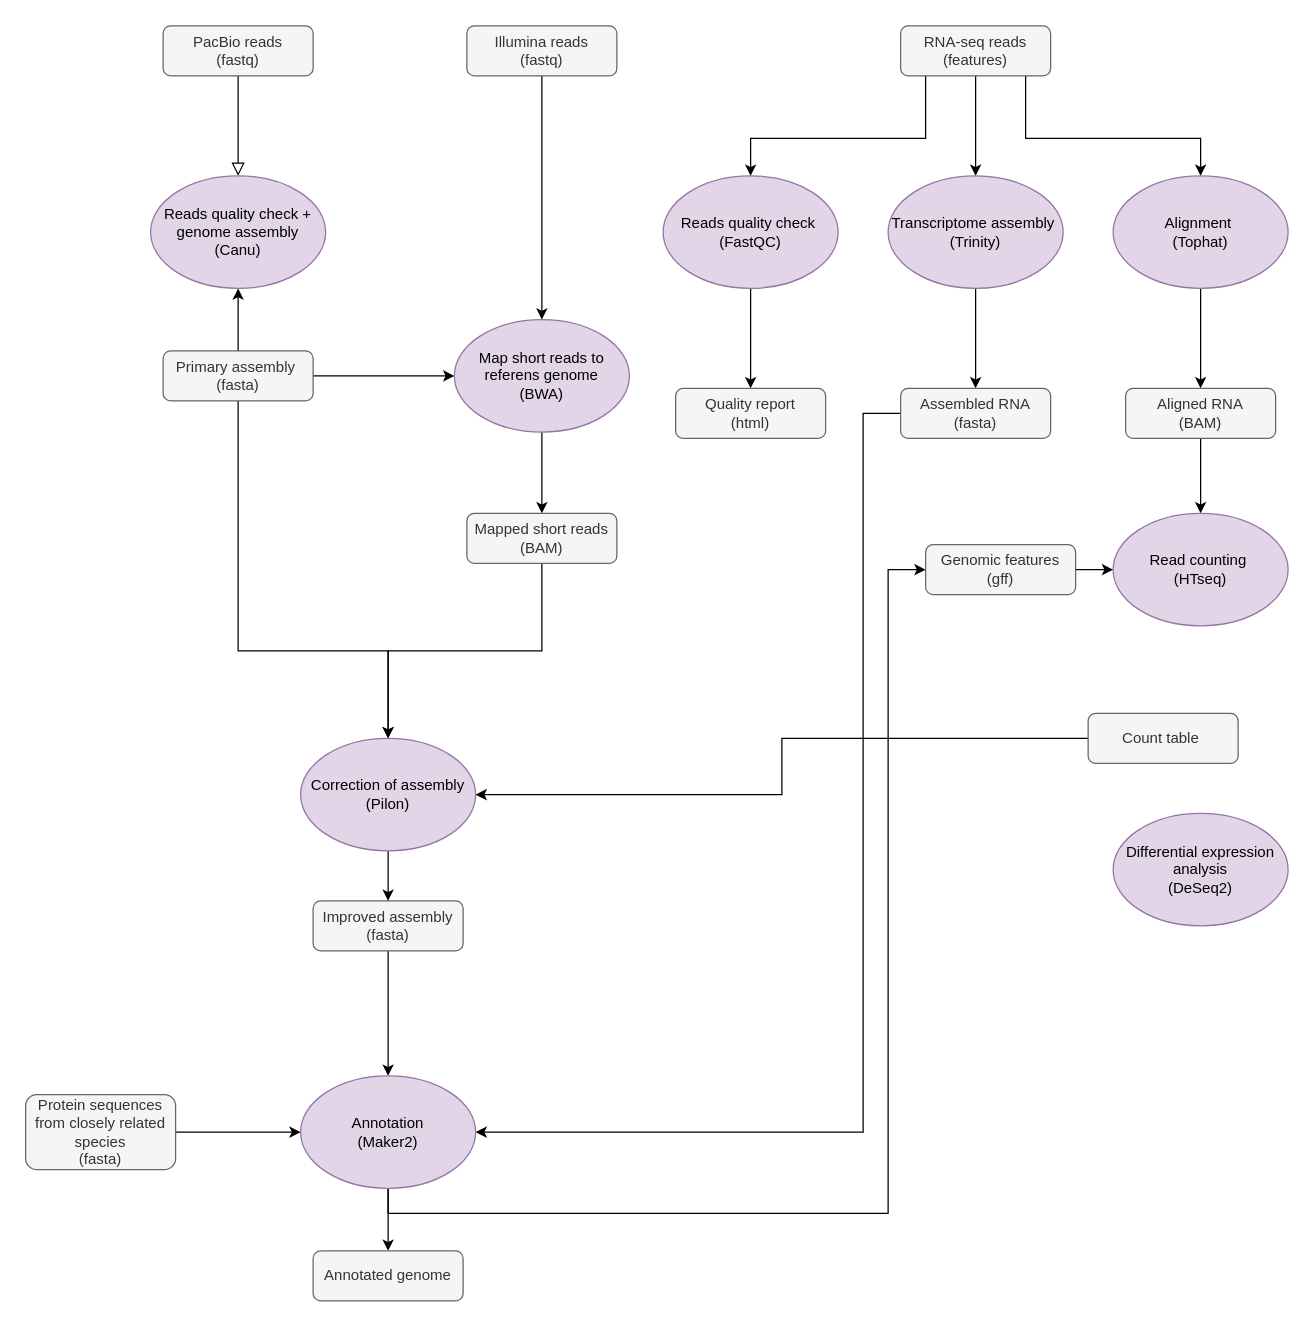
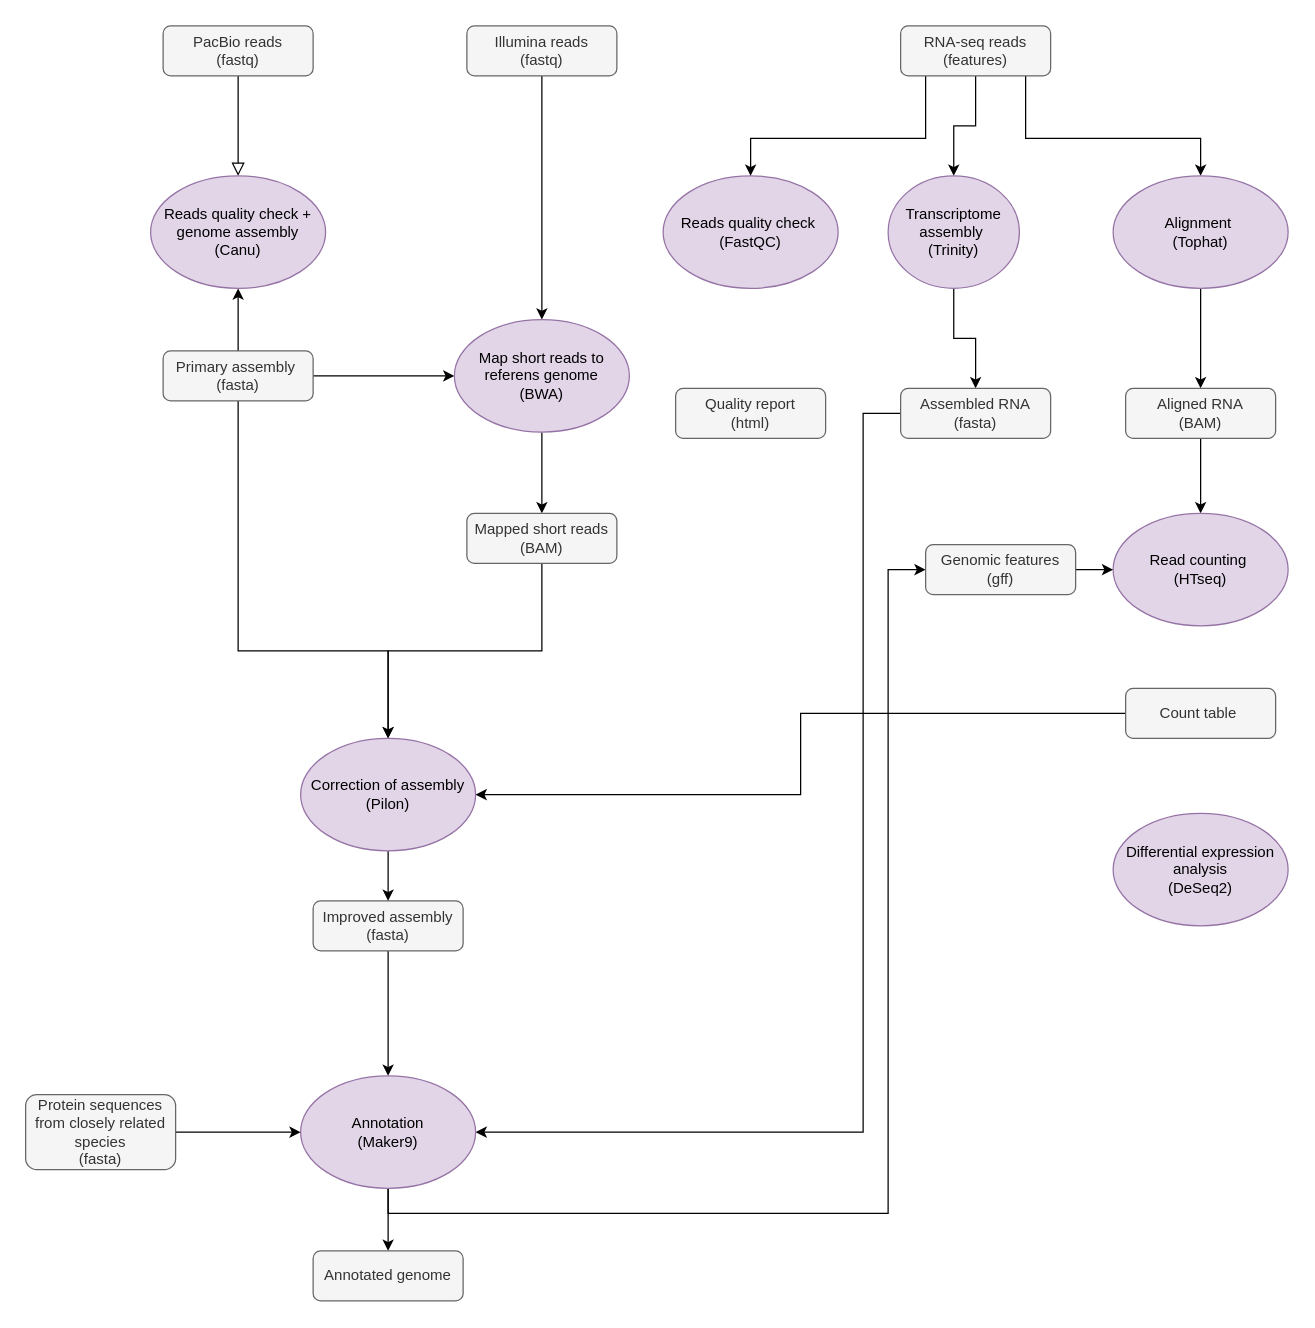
node "Transcriptome assembly (Trinity)": size 175x113 -> 131x113
edge "Reads quality check (FastQC)" -> "Quality report (html)": removed
node "Count table": moved (1163, 738) -> (1201, 713)
node "Annotation (Maker2)": label "Annotation (Maker2)" -> "Annotation (Maker9)"
